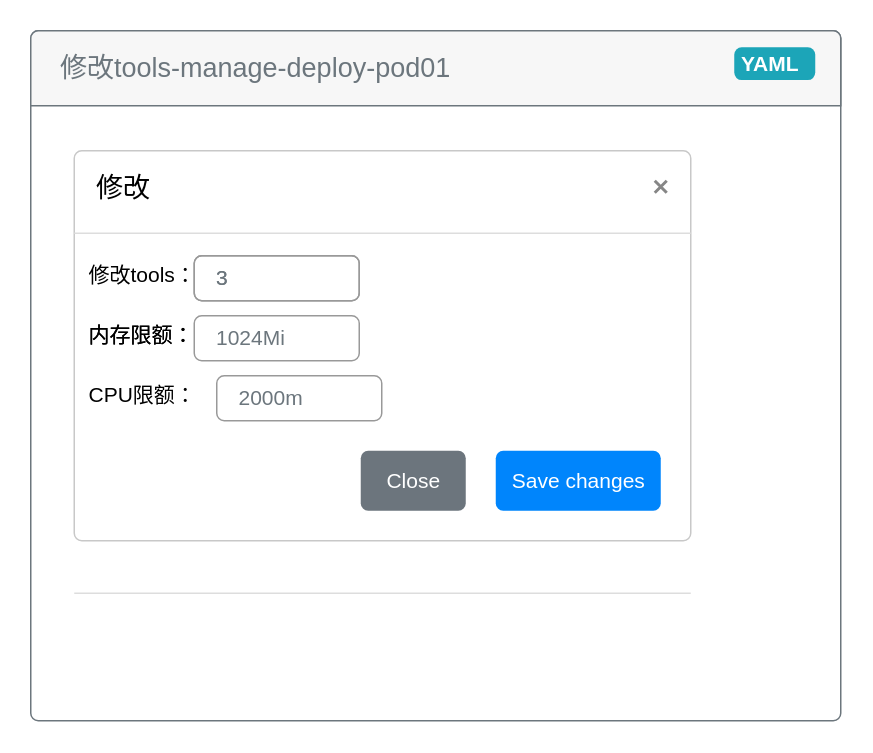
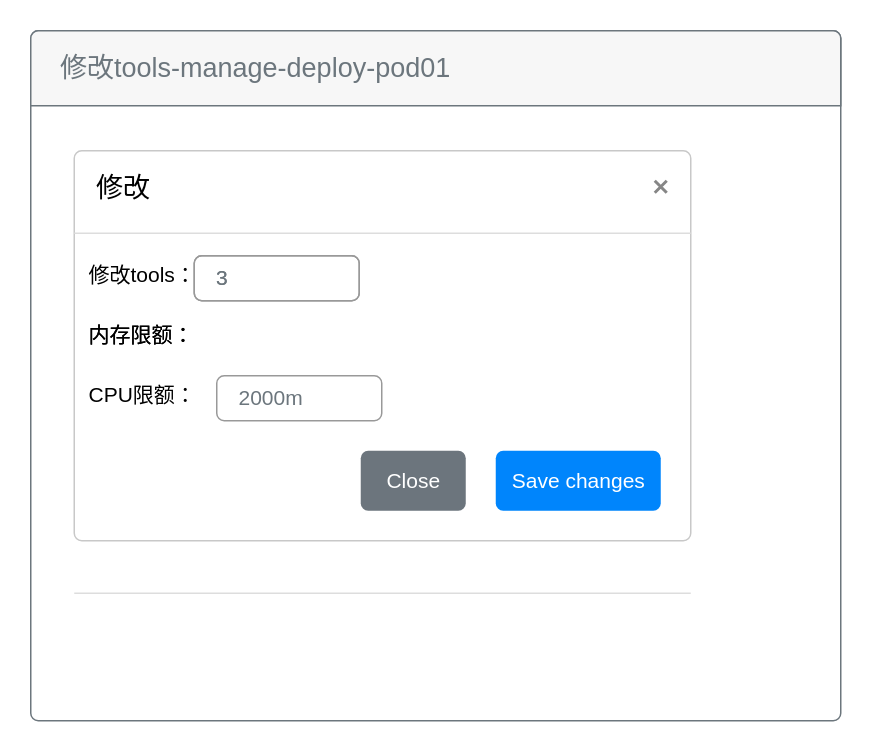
node "YAML": removed
node "1024Mi": removed
